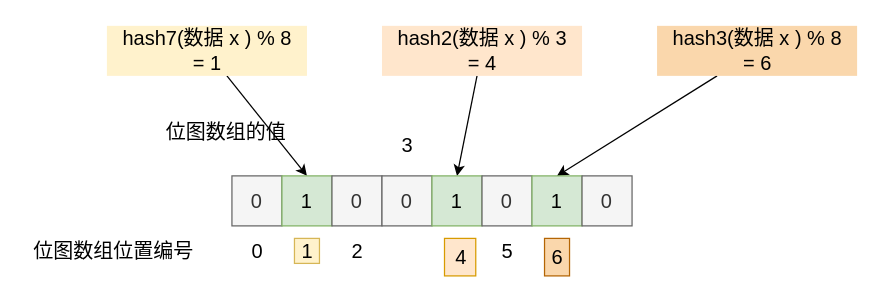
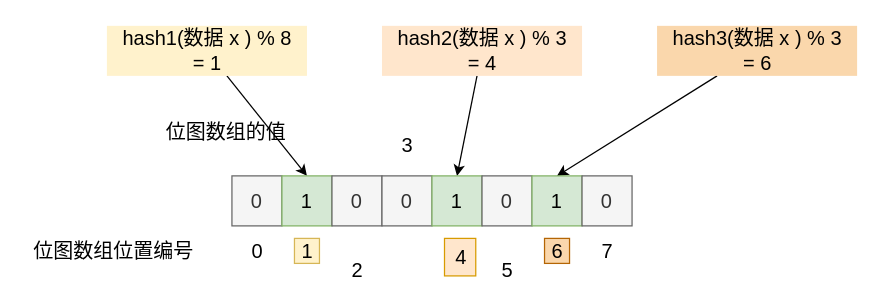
node "hash7(数据 x ) % 8 = 1": label "hash7(数据 x ) % 8 = 1" -> "hash1(数据 x ) % 8 = 1"
node "hash3(数据 x ) % 8 = 6": label "hash3(数据 x ) % 8 = 6" -> "hash3(数据 x ) % 3 = 6"
node "2": moved (357, 251) -> (357, 269)
node "5": moved (507, 251) -> (507, 269)
node "7": added
node "6": size 25x38 -> 25x25
